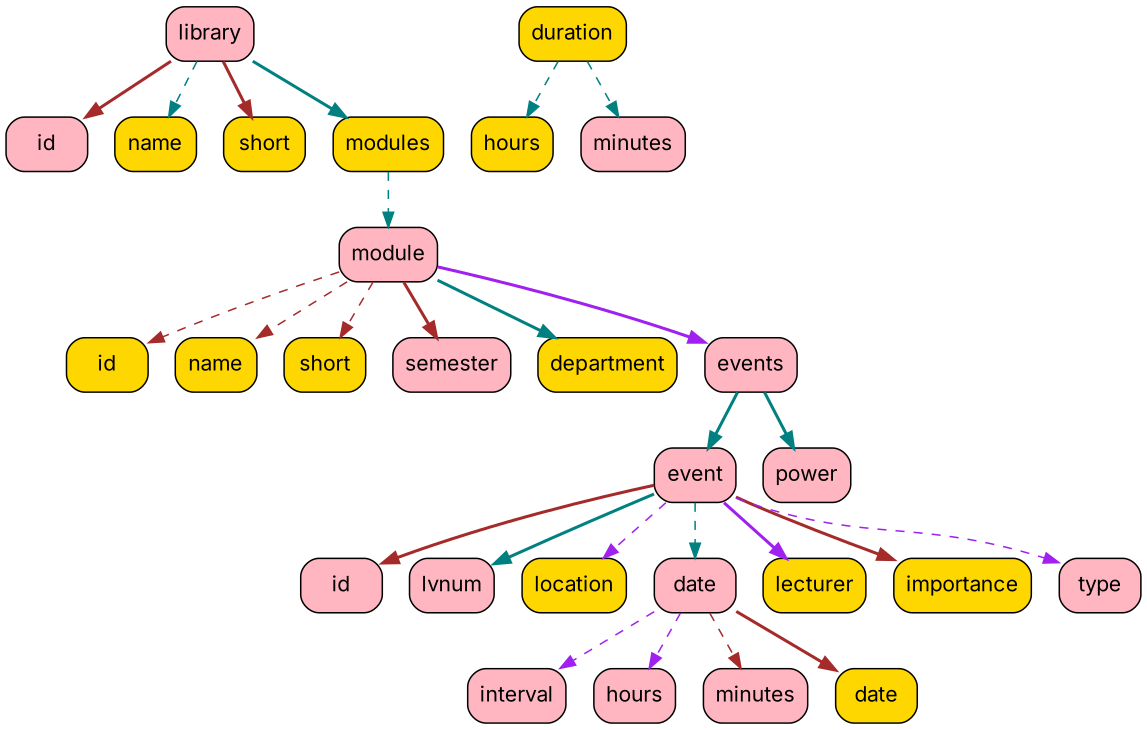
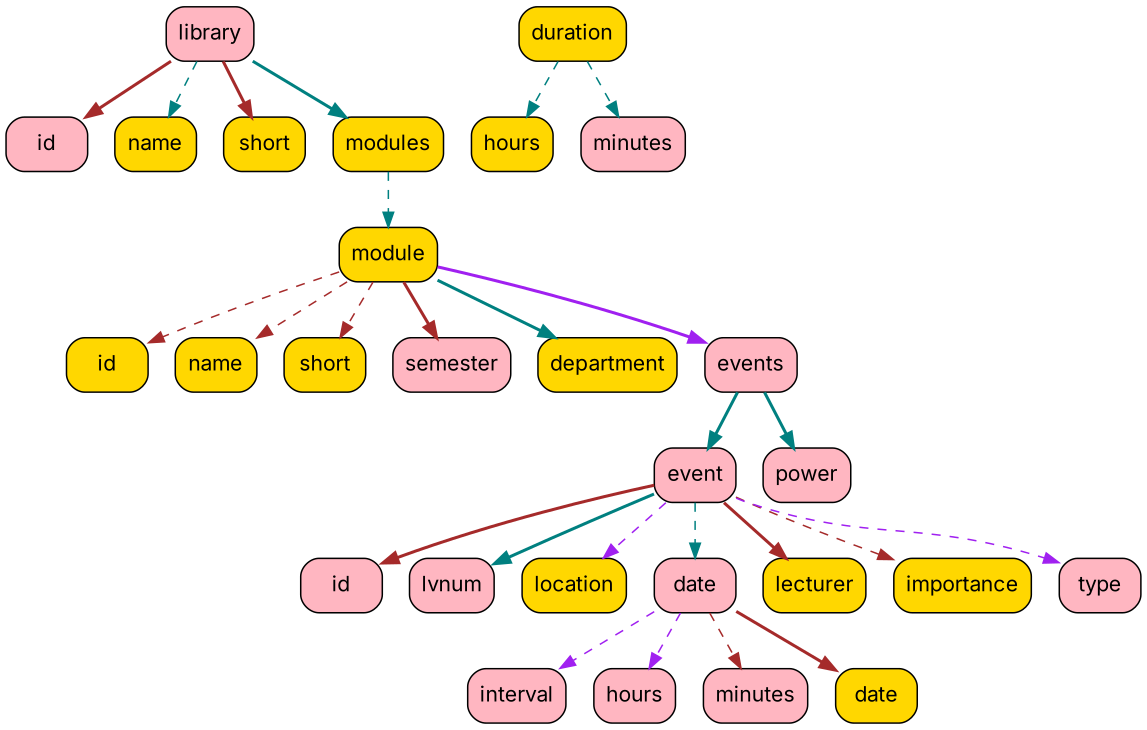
node "module": fillcolor lightpink -> gold
edge "event" -> "lecturer": color purple -> brown
edge "event" -> "importance": style bold -> dashed
